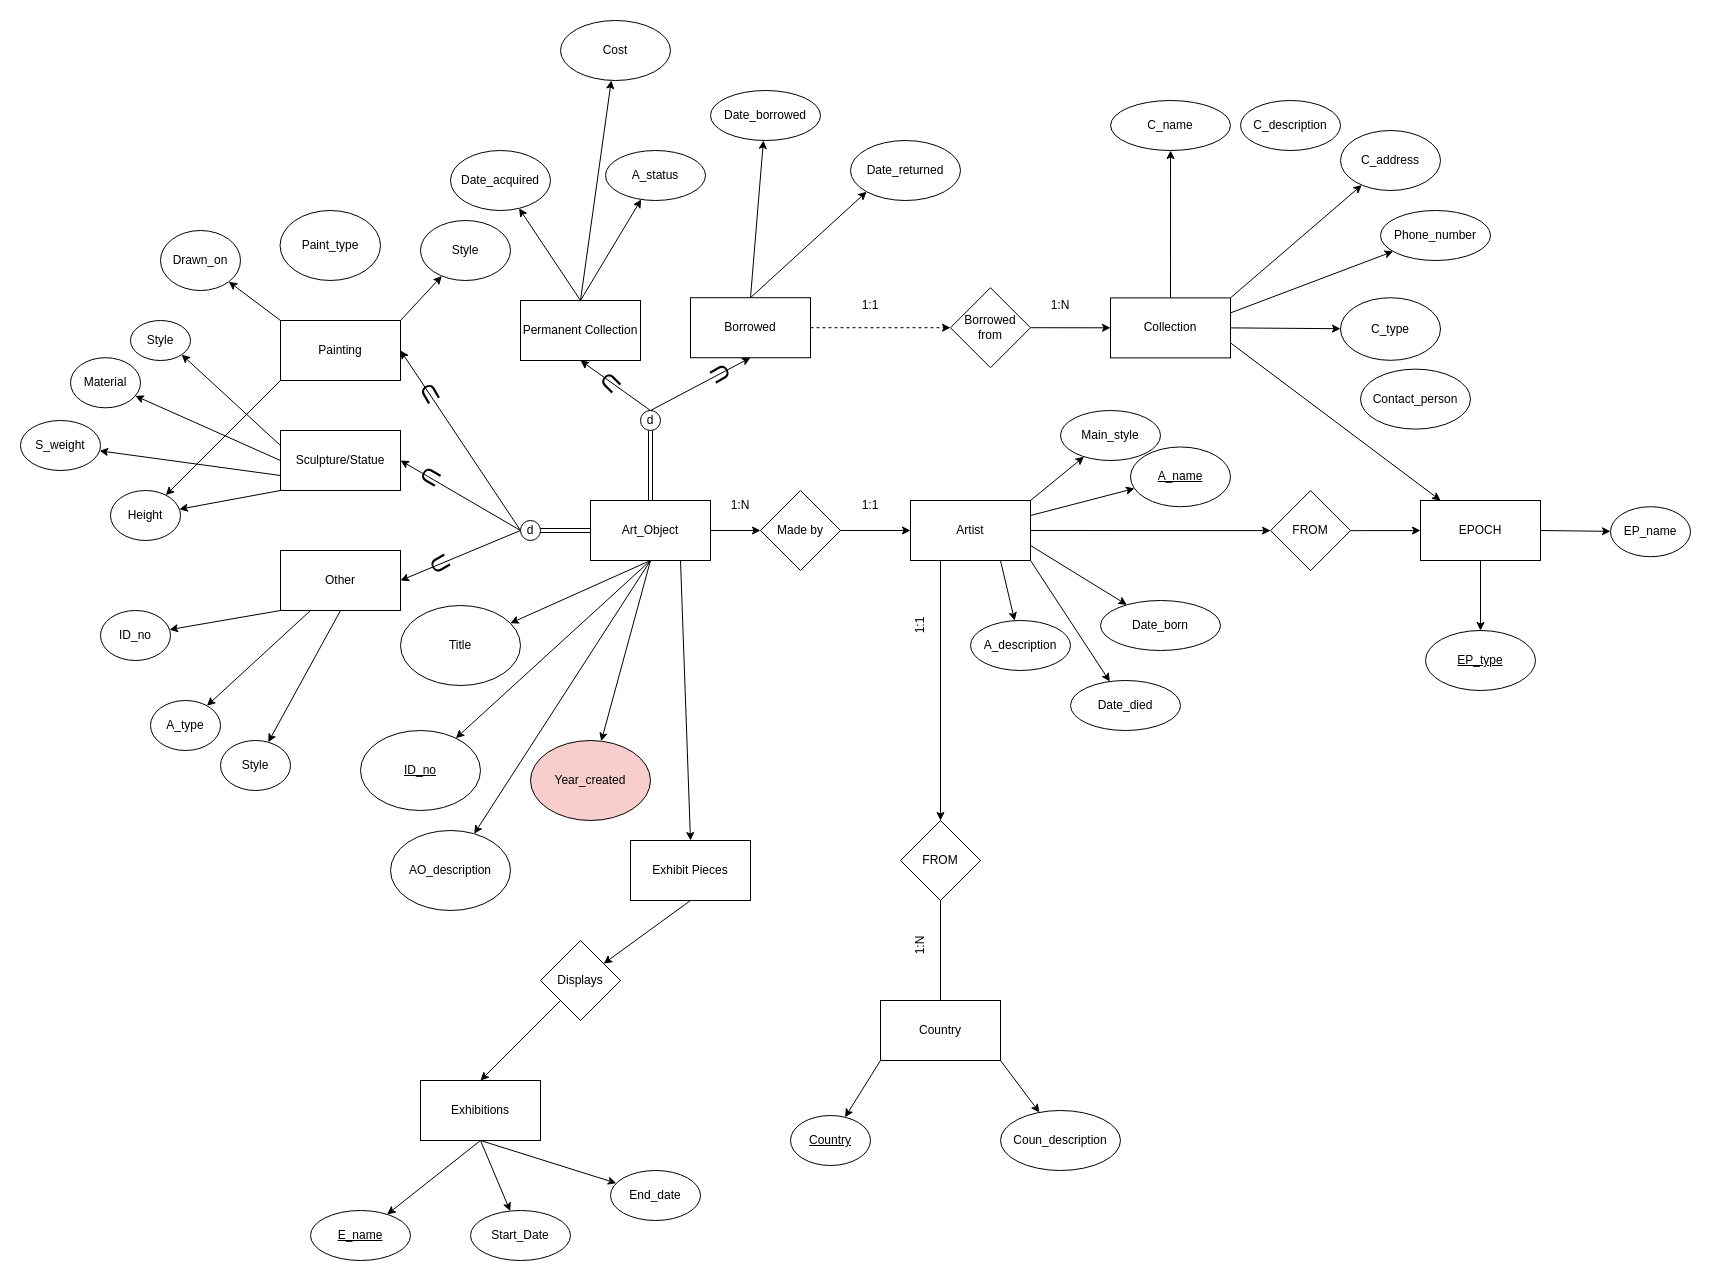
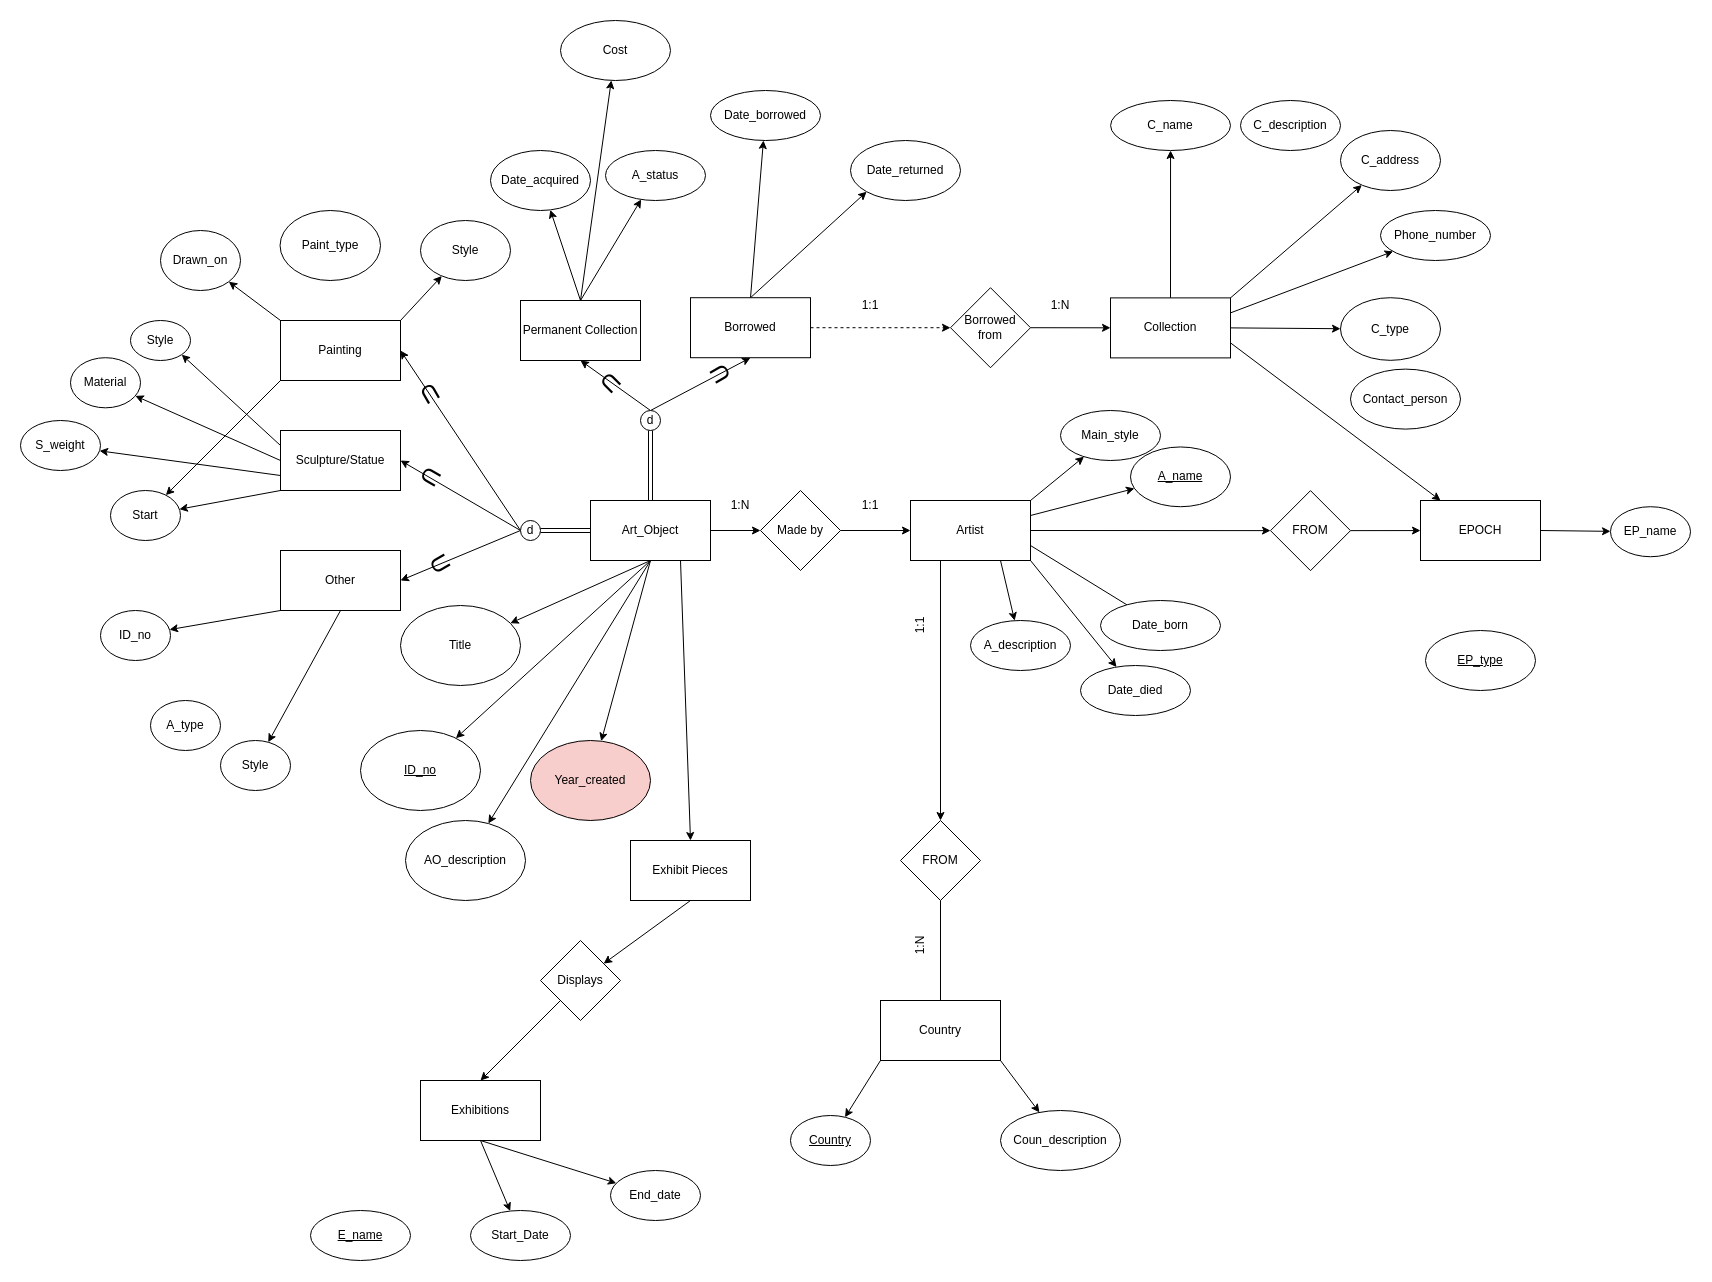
node "Date_acquired": moved (501, 181) -> (541, 181)
node "Contact_person": moved (1416, 399) -> (1406, 399)
node "Height": label "Height" -> "Start"
edge "EPOCH" -> "EP_type": removed
edge "Artist" -> "Date_born": arrowhead classic -> none
edge "Other" -> "A_type": removed
node "Date_died": moved (1126, 706) -> (1136, 691)
node "AO_description": moved (451, 871) -> (466, 861)
edge "Exhibitions" -> "E_name": removed
